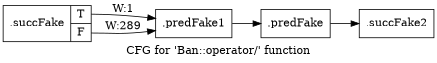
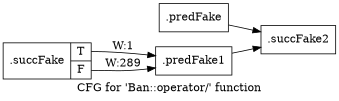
edge ".predFake1" -> ".predFake": now ".predFake1" -> ".succFake2"
